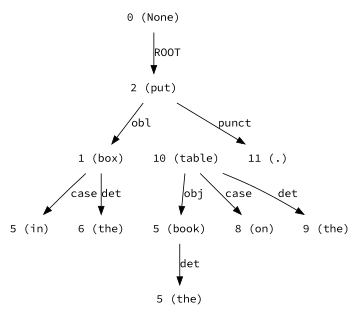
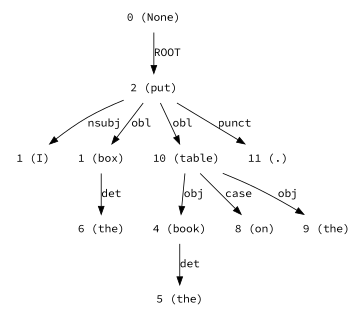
edge "2 (put)" -> "10 (table)": added, label "obl"
node "1 (I)": added
edge "10 (table)" -> "9 (the)": label "det" -> "obj"
node "5 (in)": removed
node "5 (book)": label "5 (book)" -> "4 (book)"
